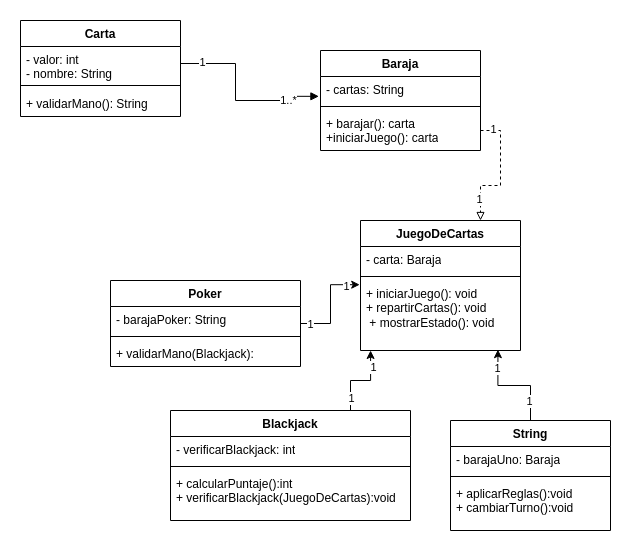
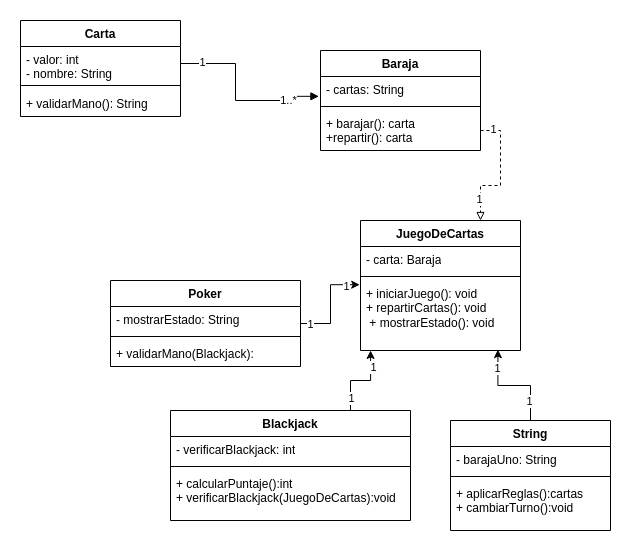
node "+ barajar(): carta +iniciarJuego(): carta": label "+ barajar(): carta +iniciarJuego(): carta" -> "+ barajar(): carta +repartir(): carta"
node "- barajaPoker: String": label "- barajaPoker: String" -> "- mostrarEstado: String"
node "- barajaUno: Baraja": label "- barajaUno: Baraja" -> "- barajaUno: String"
node "+ aplicarReglas():void + cambiarTurno():void": label "+ aplicarReglas():void + cambiarTurno():void" -> "+ aplicarReglas():cartas + cambiarTurno():void"
